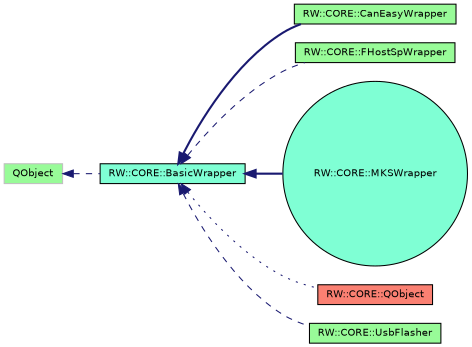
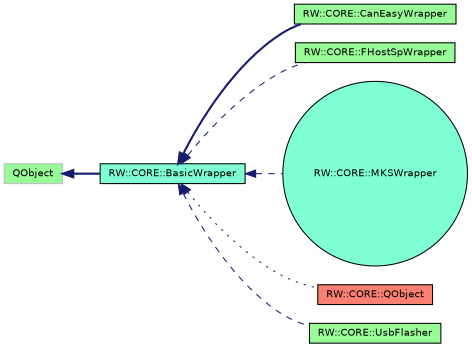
edge "RW::CORE::BasicWrapper" -> "QObject": style dashed -> bold
edge "RW::CORE::MKSWrapper" -> "RW::CORE::BasicWrapper": style bold -> dashed
